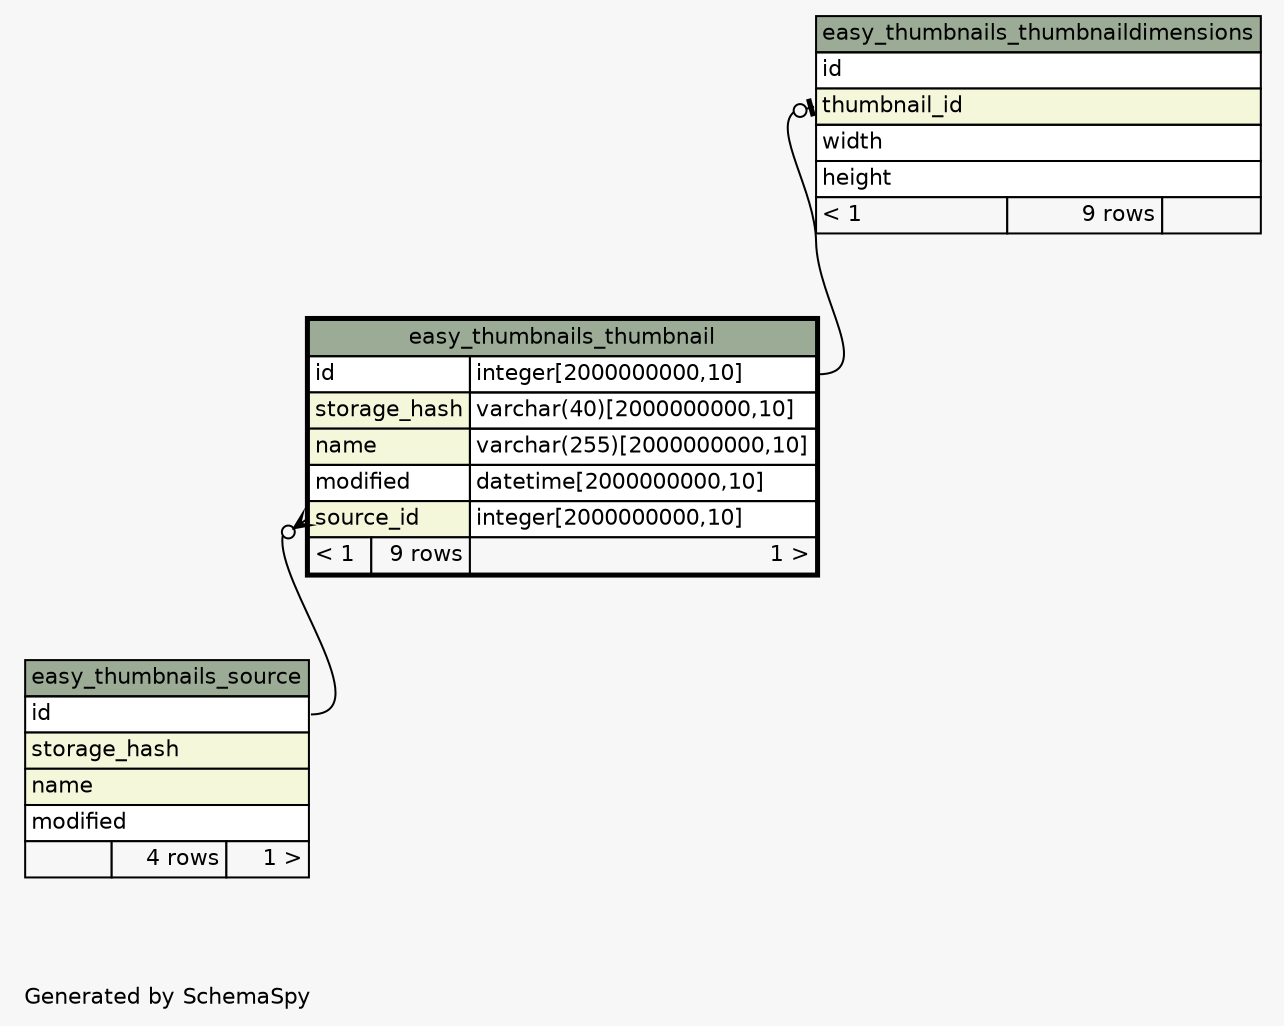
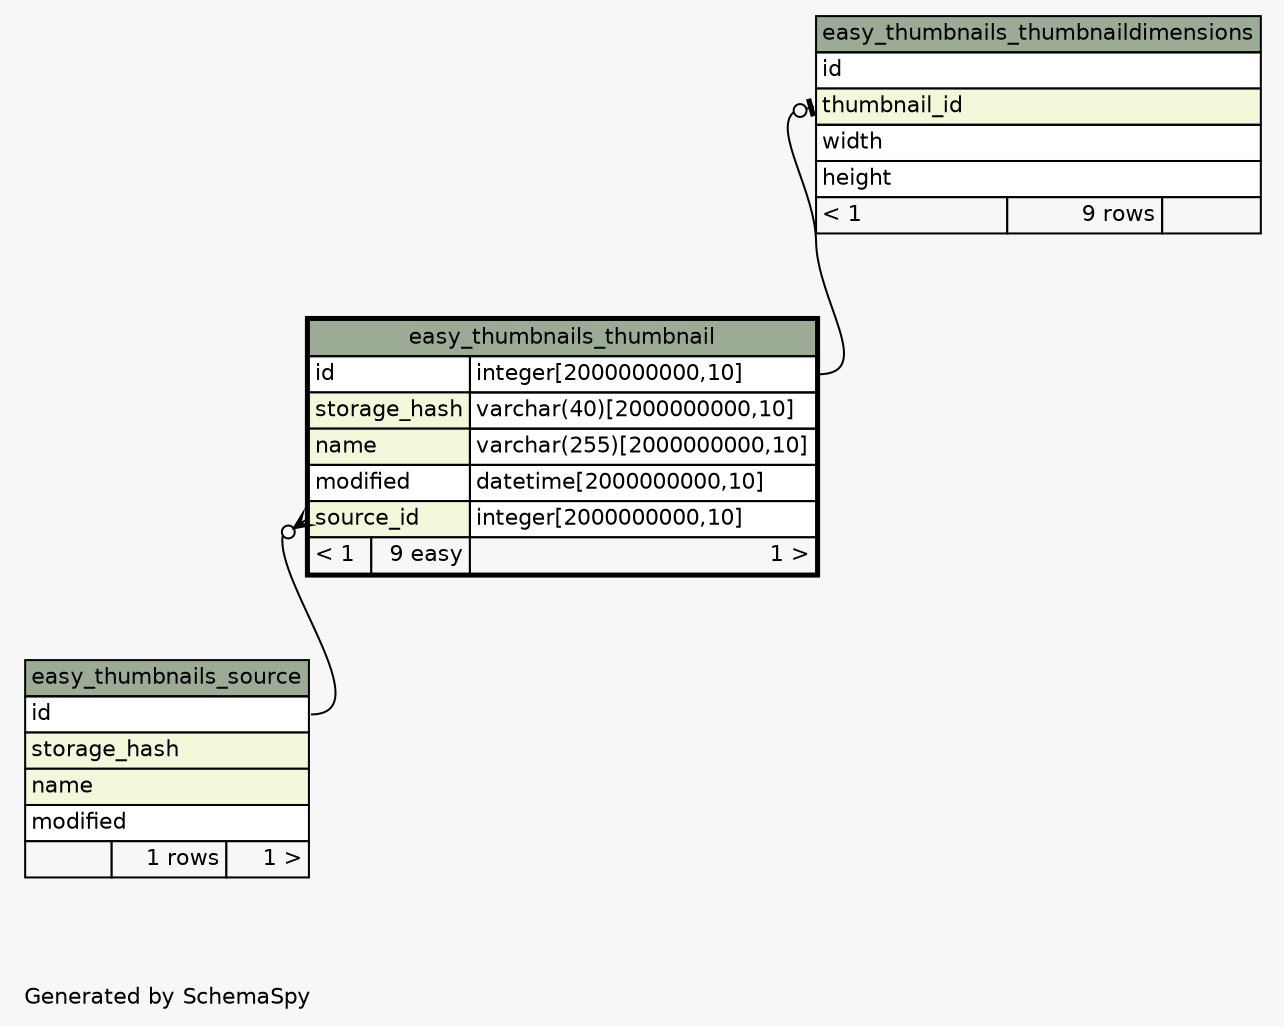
node "easy_thumbnails_thumbnail": text "9 rows" -> "9 easy"
node "easy_thumbnails_source": text "4 rows" -> "1 rows"
